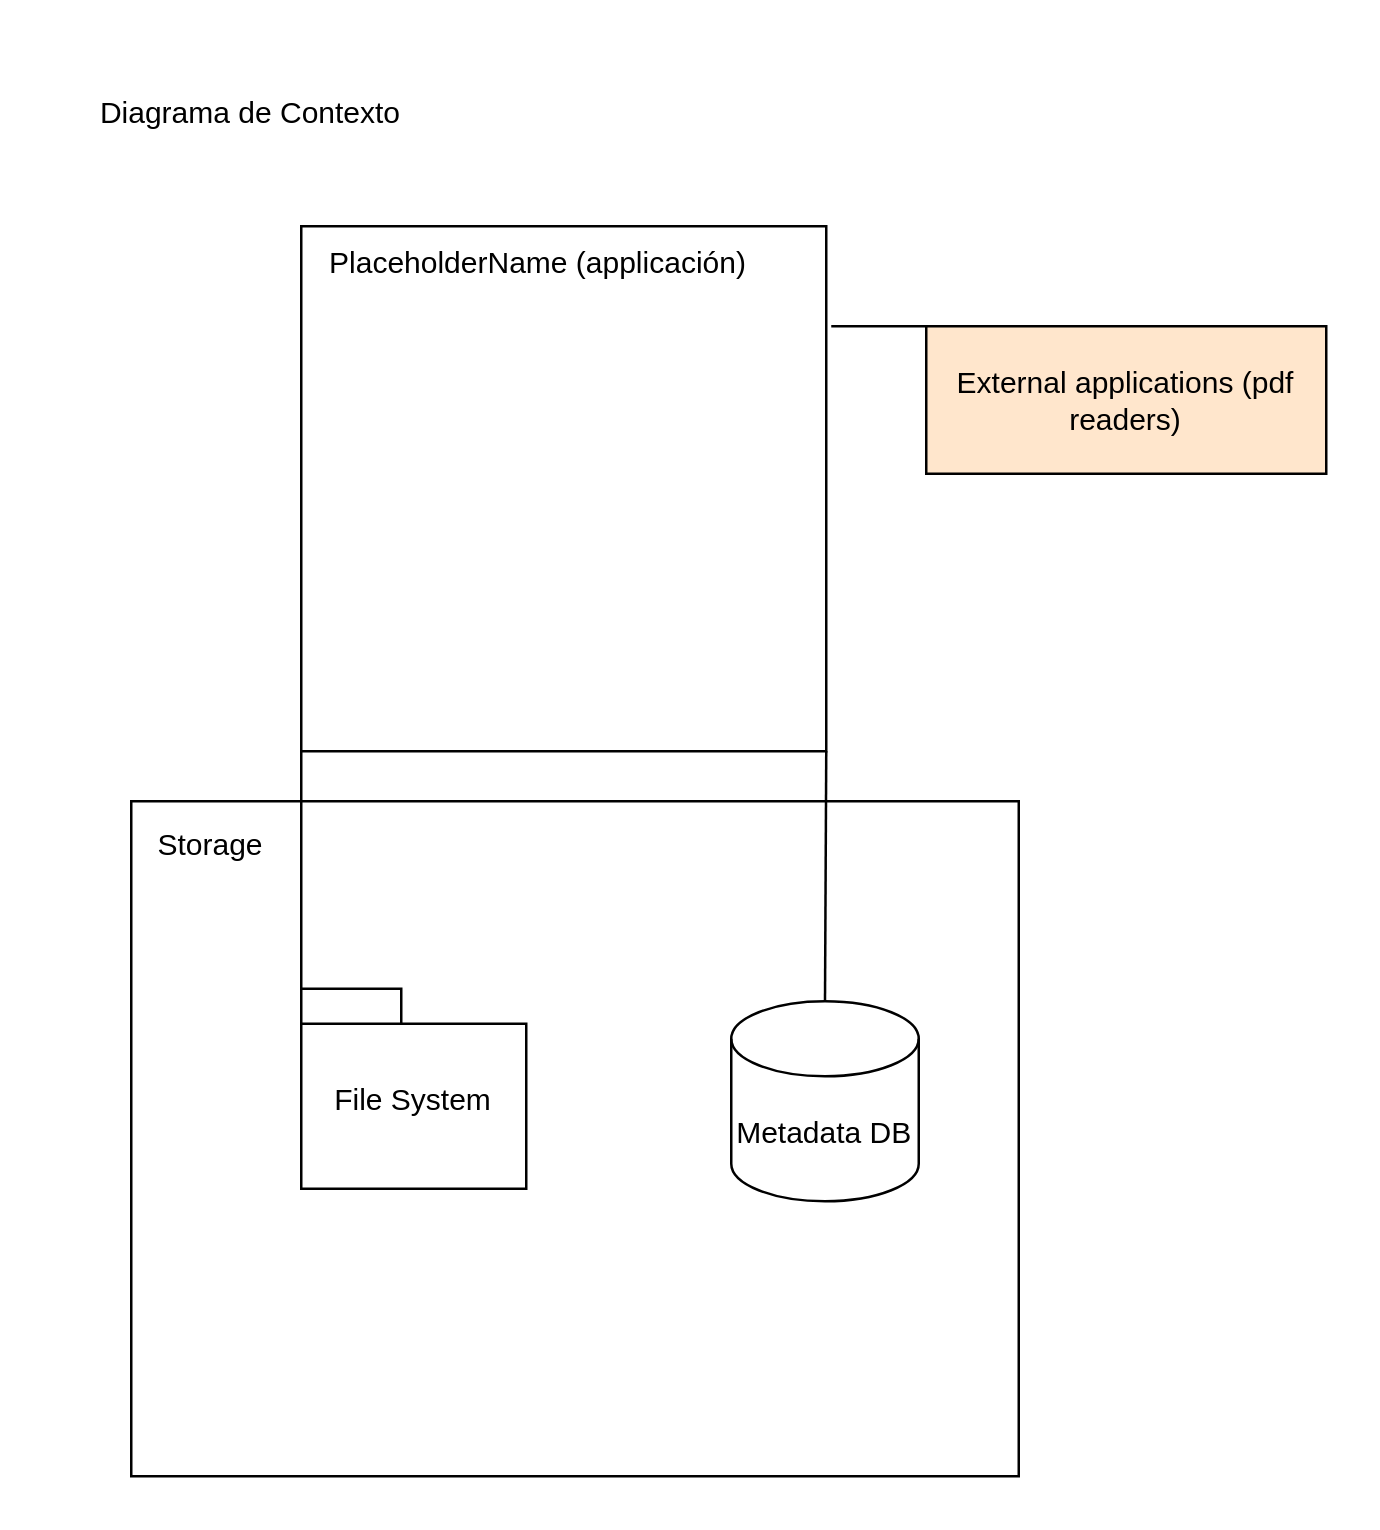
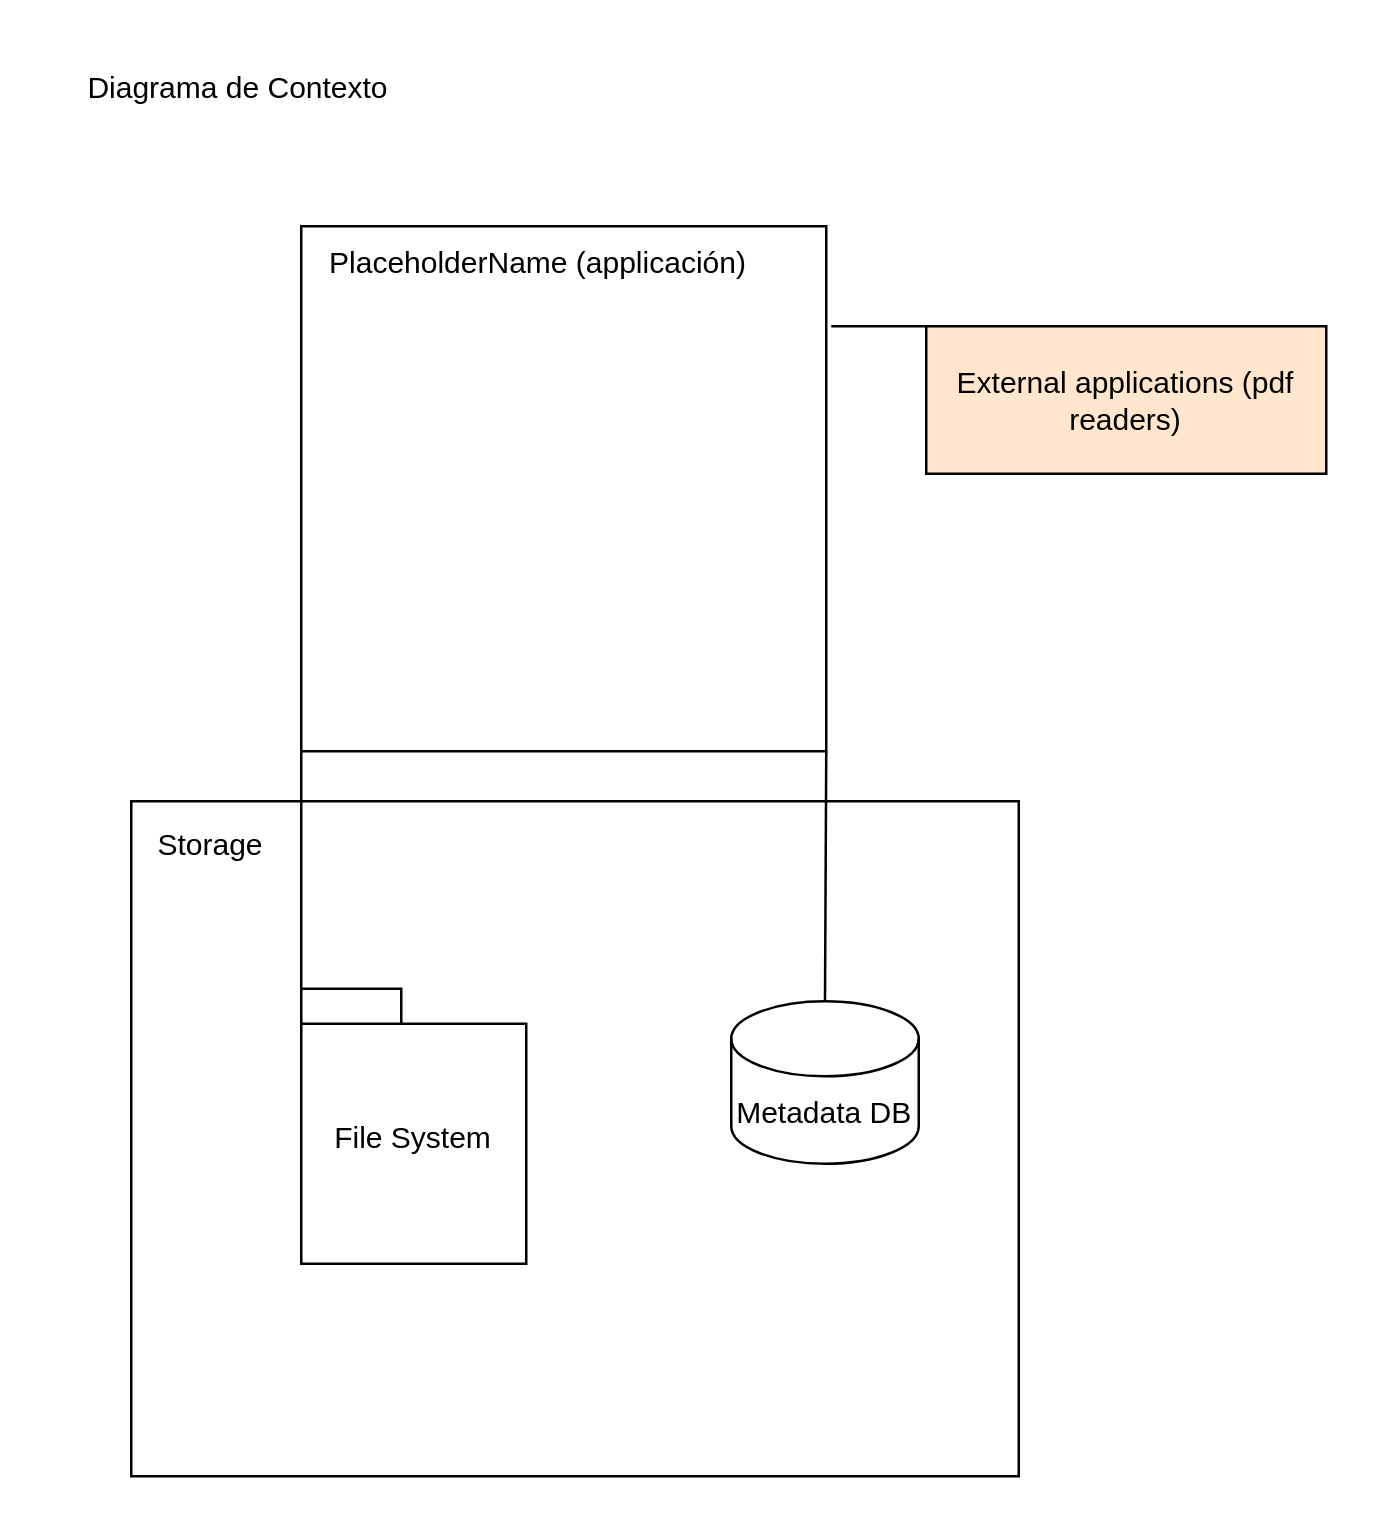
node "Diagrama de Contexto": moved (251, 114) -> (239, 89)
node "File System": size 225x200 -> 225x275
node "Metadata DB": size 188x200 -> 188x163
